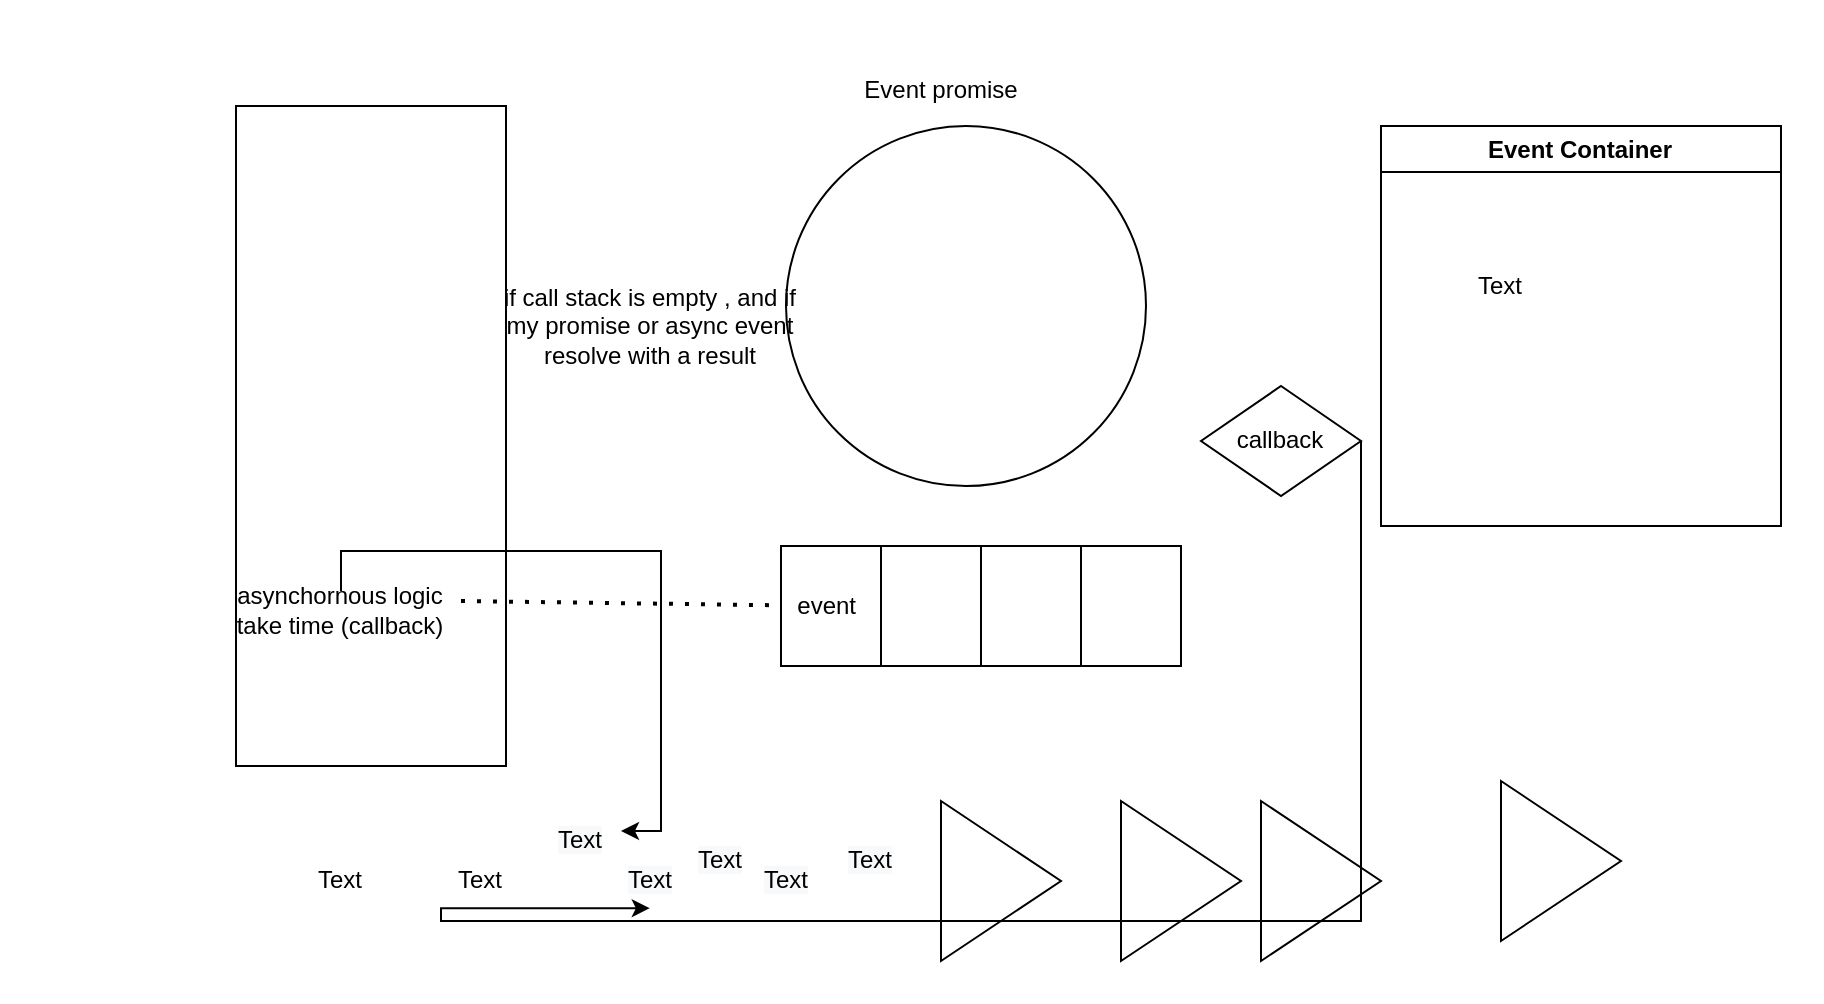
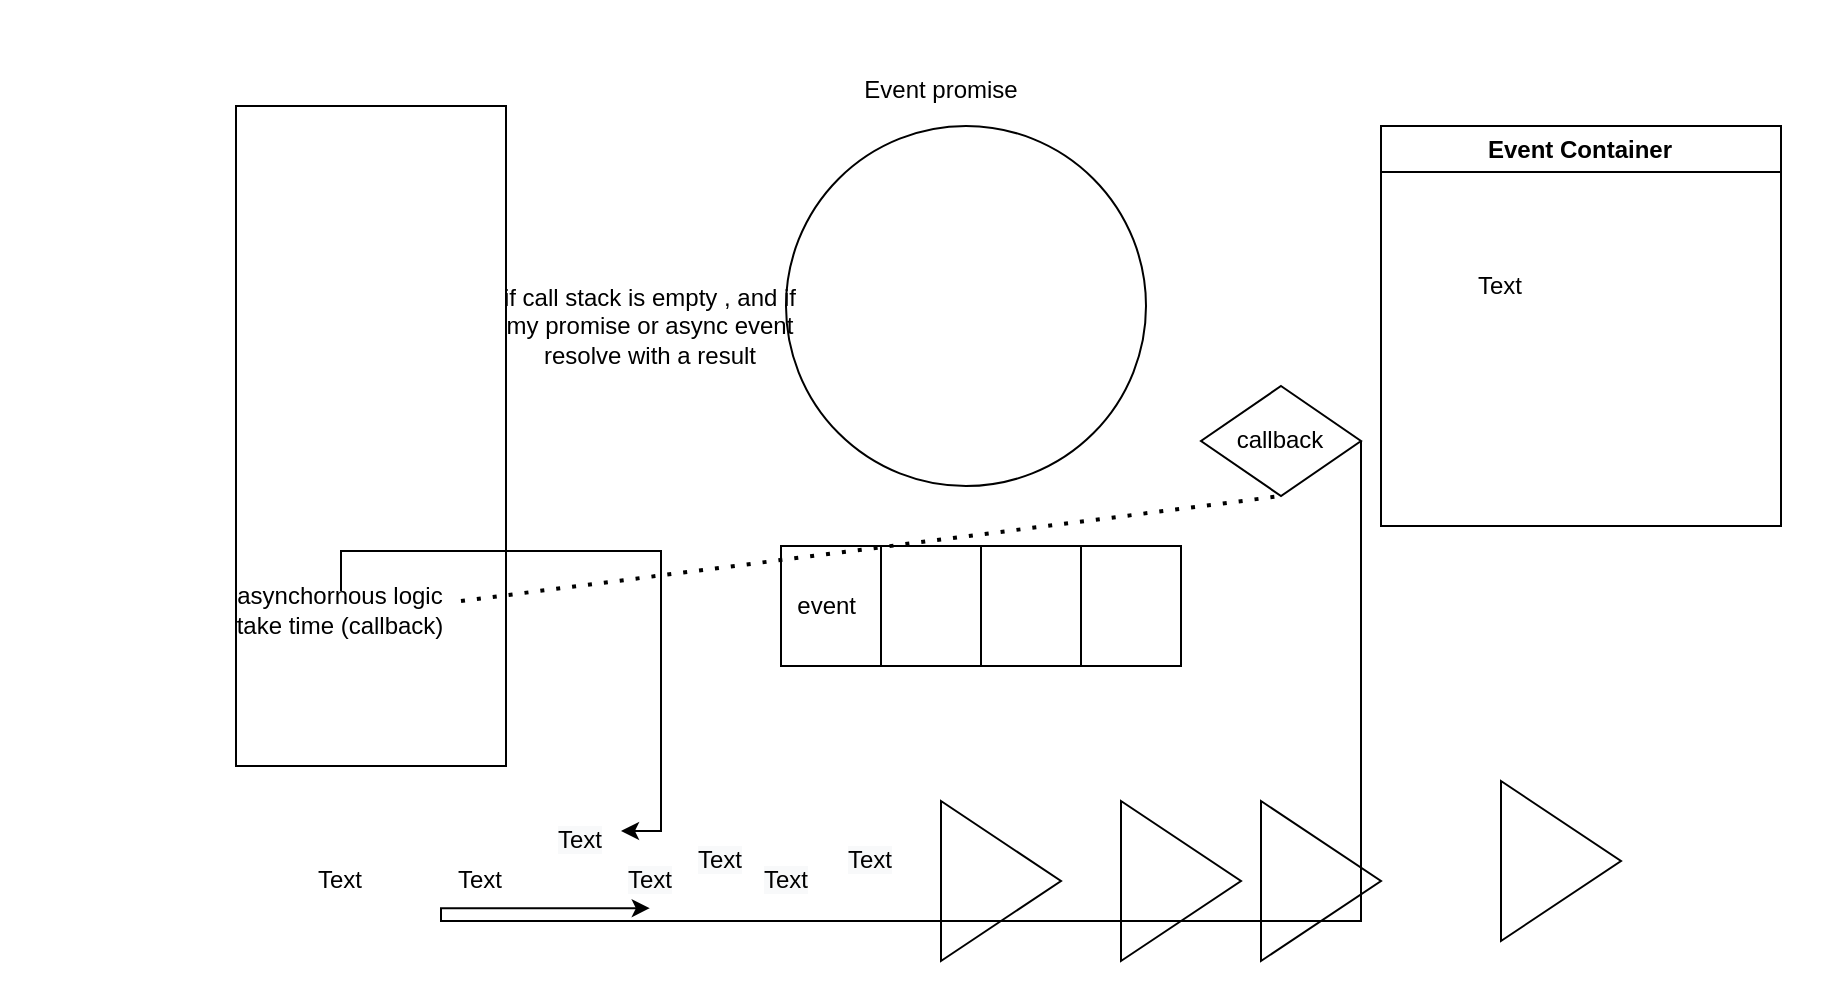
edge "event" -- "asynchornous logic take time (callback)": now "callback" -- "asynchornous logic take time (callback)"
